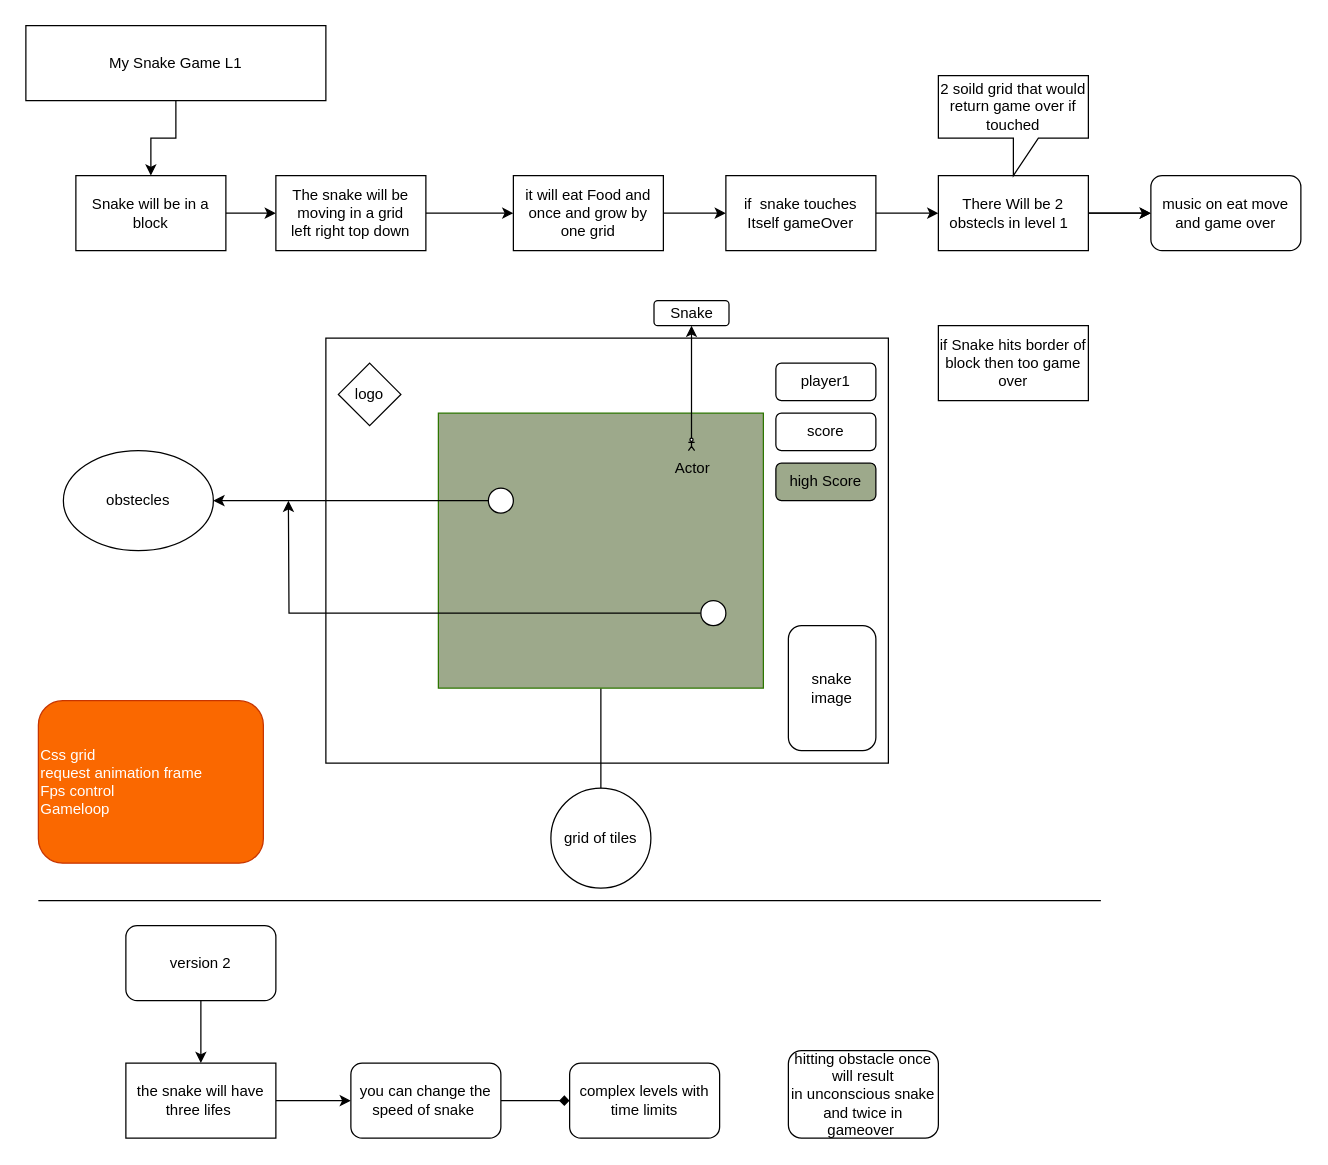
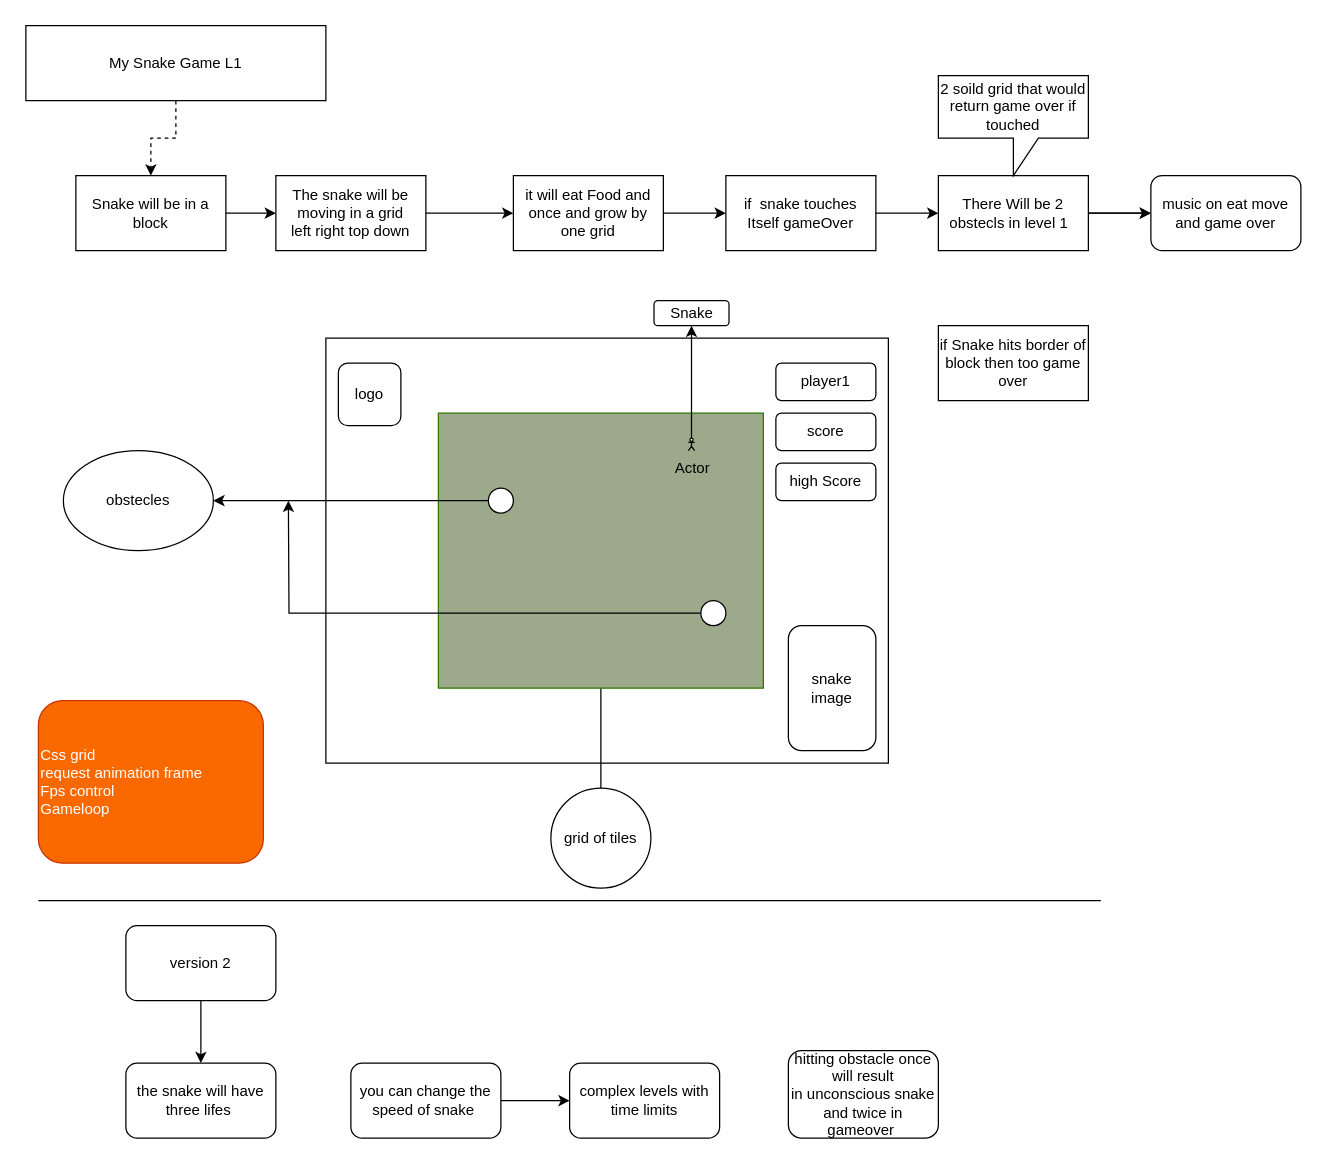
edge "My Snake Game L1" -> "Snake will be in a block": style solid -> dashed
node "logo": shape diamond -> rounded rectangle
node "high Score": fillcolor #9da98b -> #ffffff
node "the snake will have three lifes": shape rectangle -> rounded rectangle
edge "the snake will have three lifes" -> "you can change the speed of snake": removed
edge "you can change the speed of snake" -> "complex levels with time limits": arrowhead diamond -> classic
